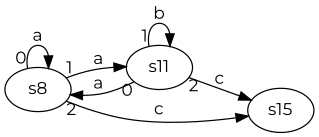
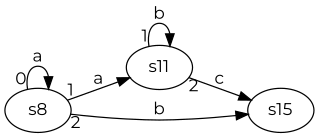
edge "s11" -> "s8": removed, label "a"
edge "s8" -> "s15": label "c" -> "b"
